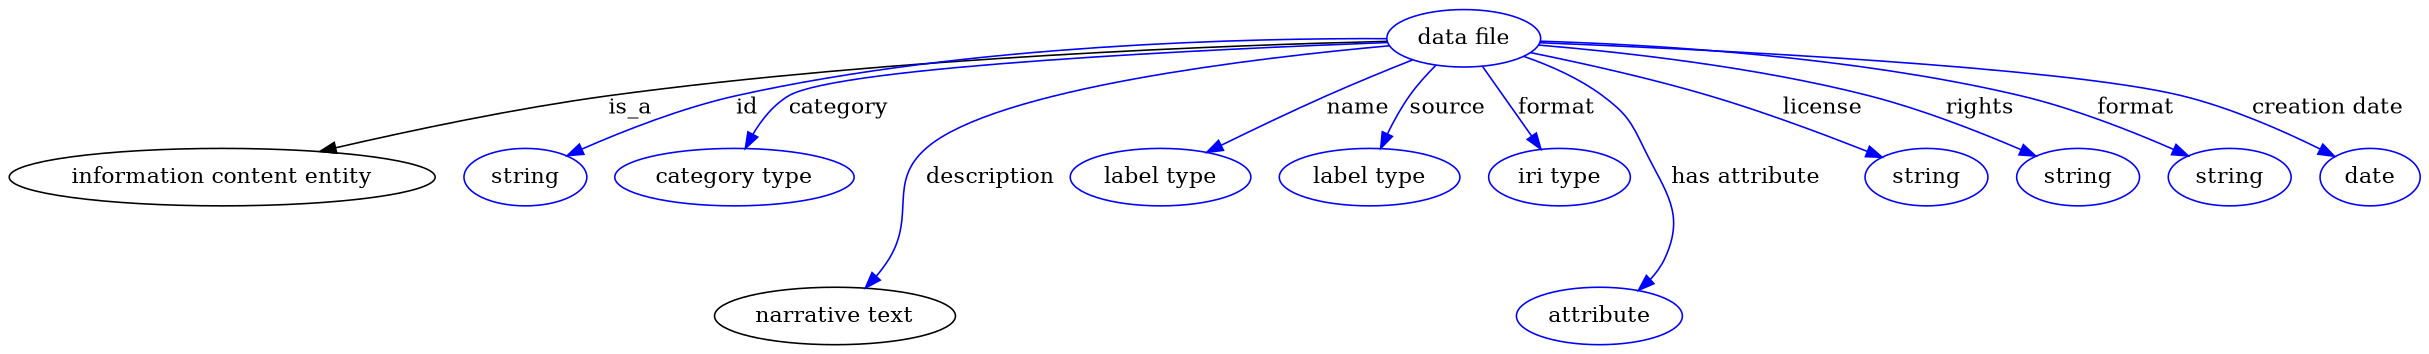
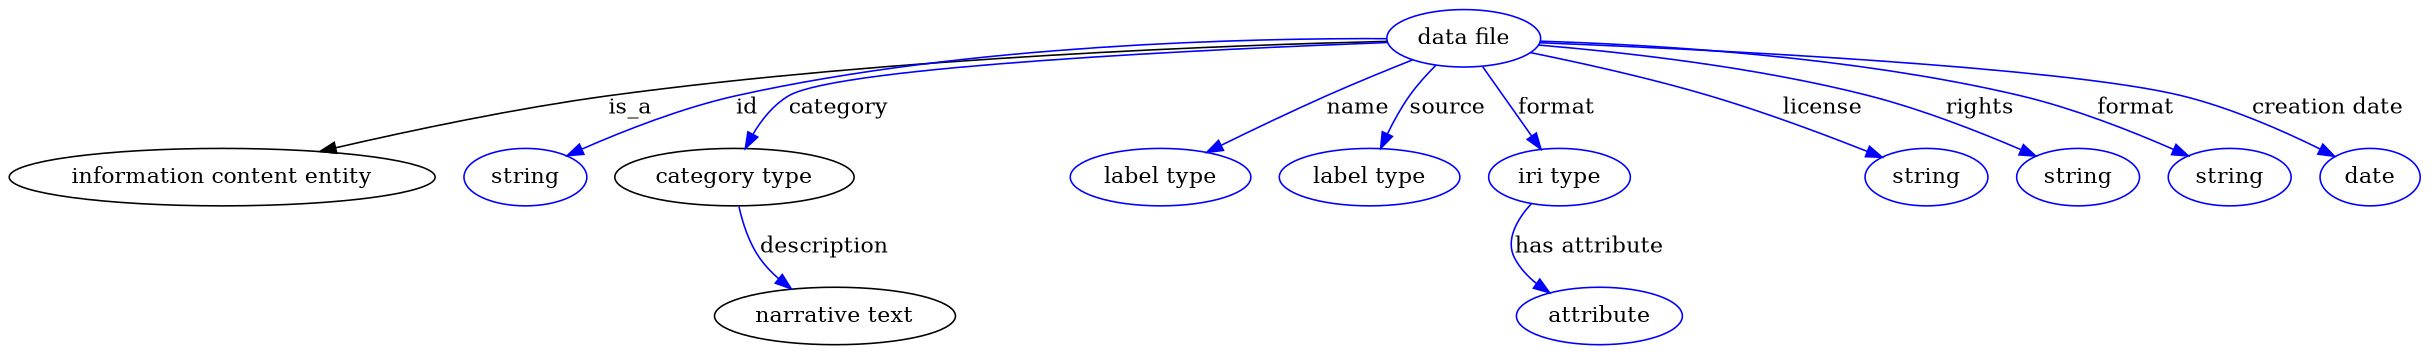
edge "data file" -> "narrative text": now "category type" -> "narrative text"
edge "data file" -> "attribute": now "iri type" -> "attribute"
node "category type": color blue -> black
